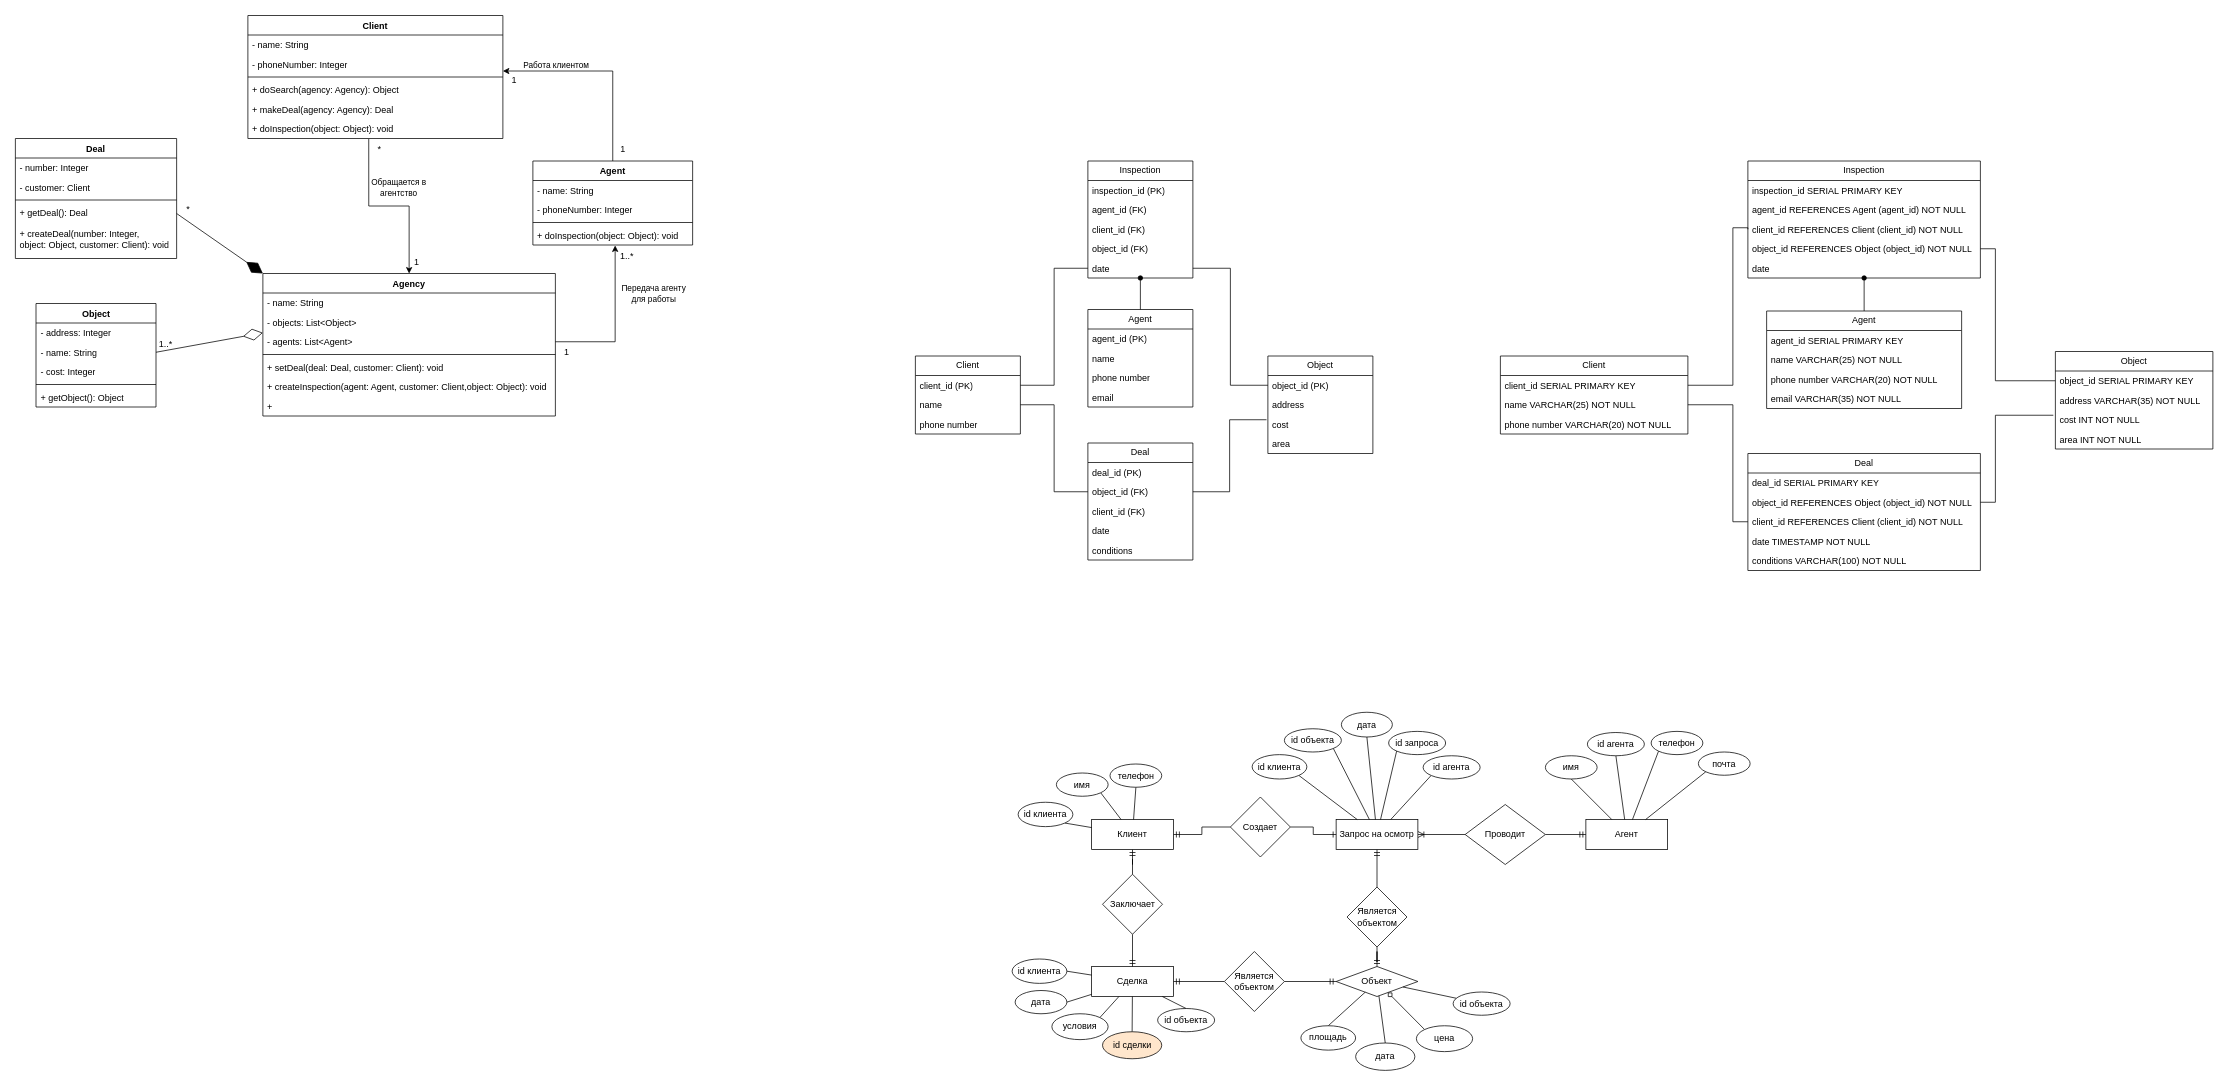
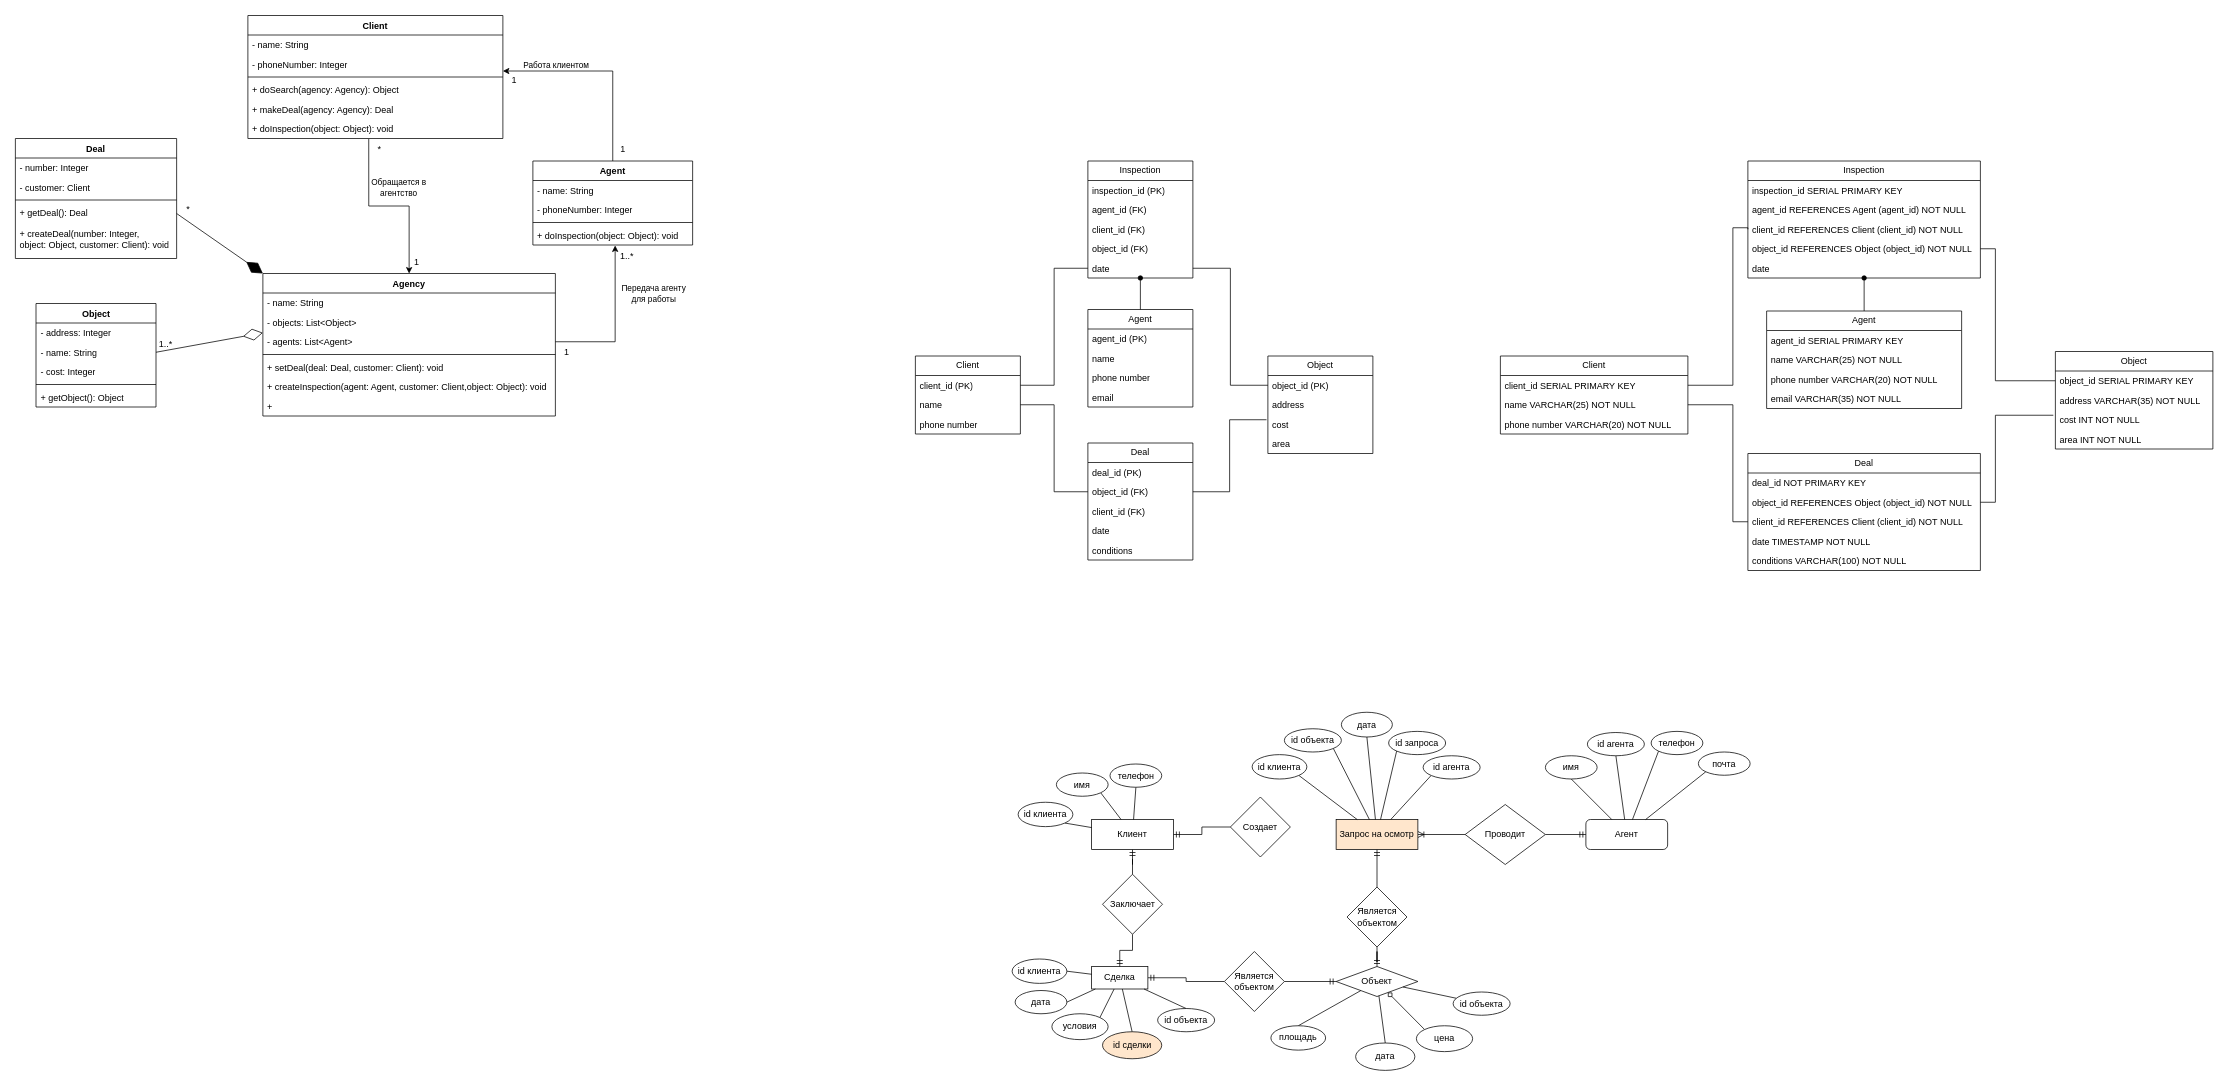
node "deal_id SERIAL PRIMARY KEY": label "deal_id SERIAL PRIMARY KEY" -> "deal_id NOT PRIMARY KEY"
edge "Создает" -> "Запрос на осмотр": removed
node "Запрос на осмотр": fillcolor #ffffff -> #ffe6cc
node "Агент": shape rectangle -> rounded rectangle
node "Сделка": size 82x30 -> 56x23
node "площадь": moved (1328, 1038) -> (1298, 1038)
